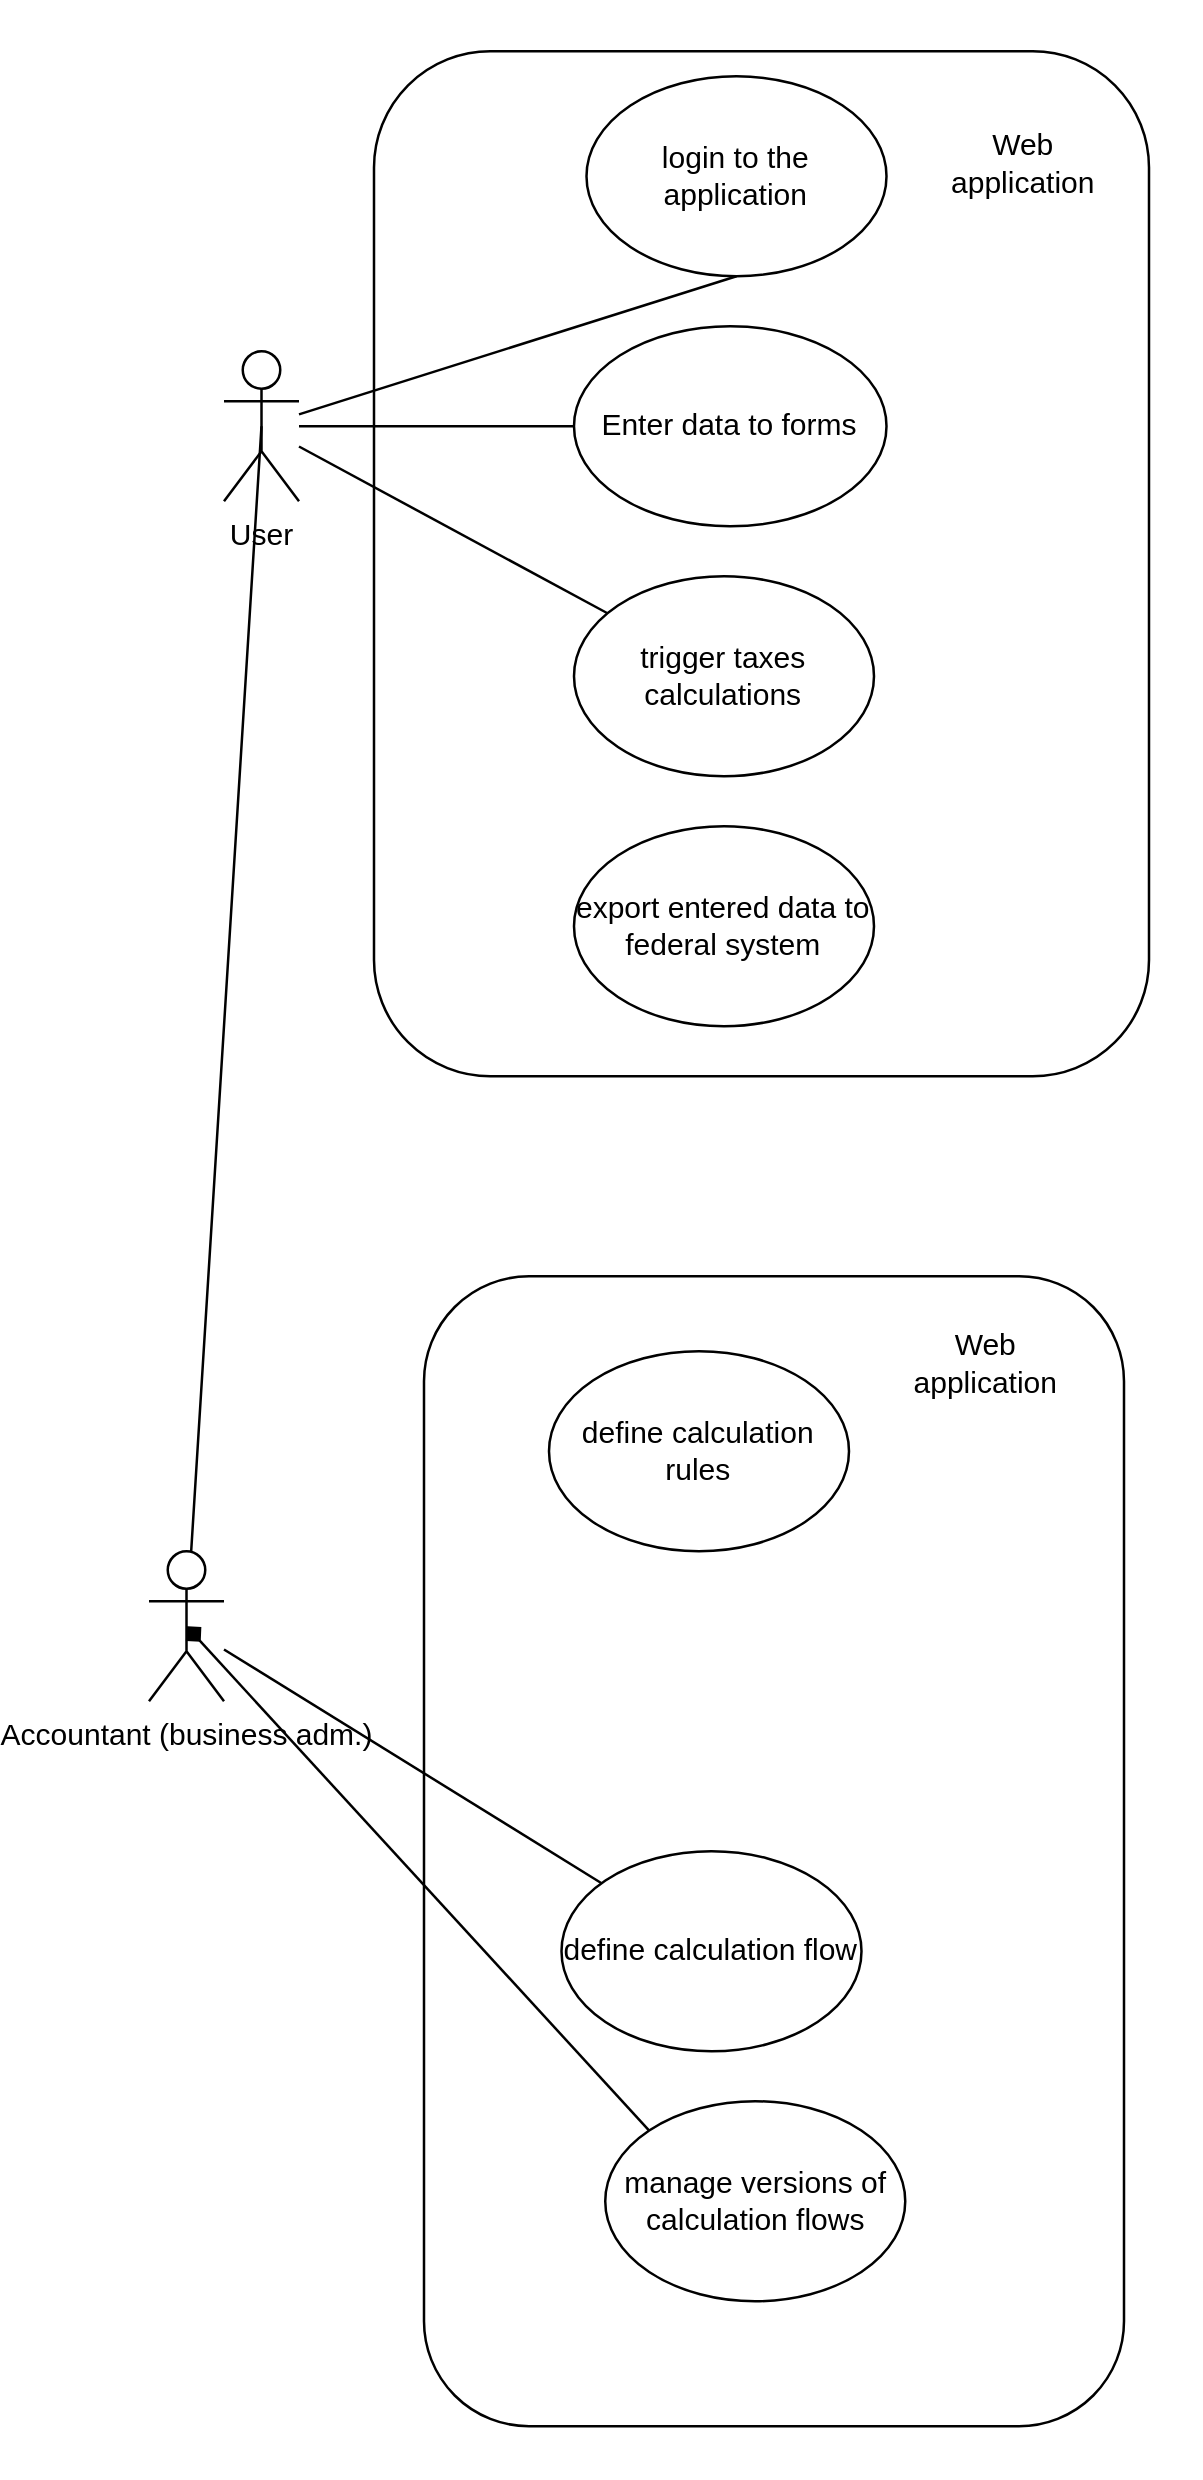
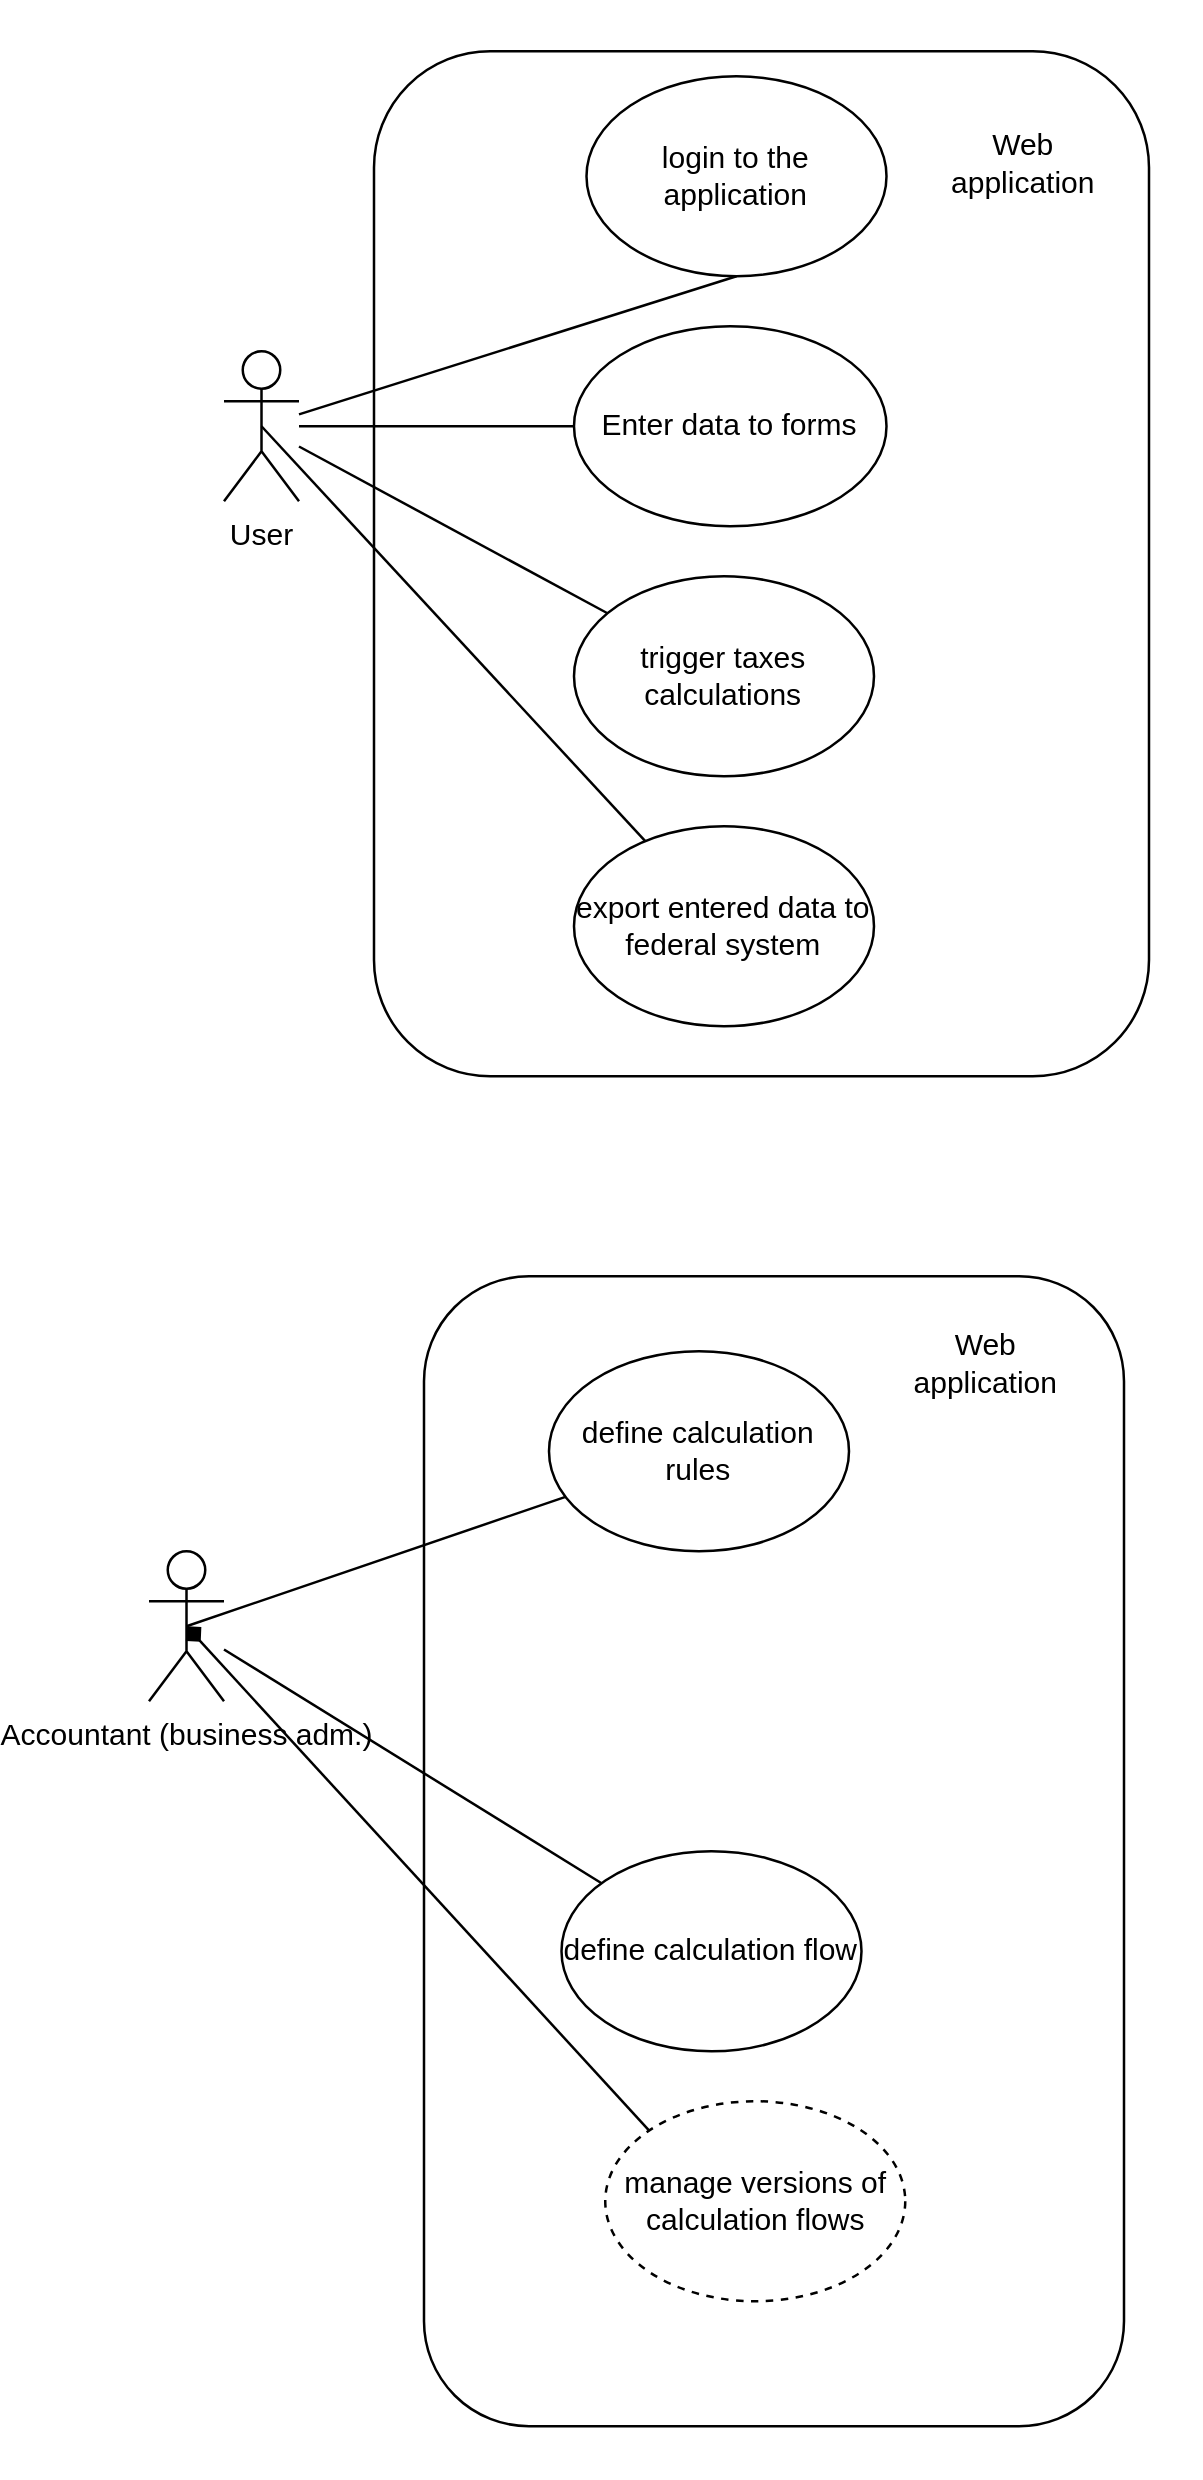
edge "User" -- "Accountant (business adm.)": now "User" -- "export entered data to federal system"
edge "define calculation rules" -- "Accountant (business adm.)": added
node "manage versions of calculation flows": style solid -> dashed
